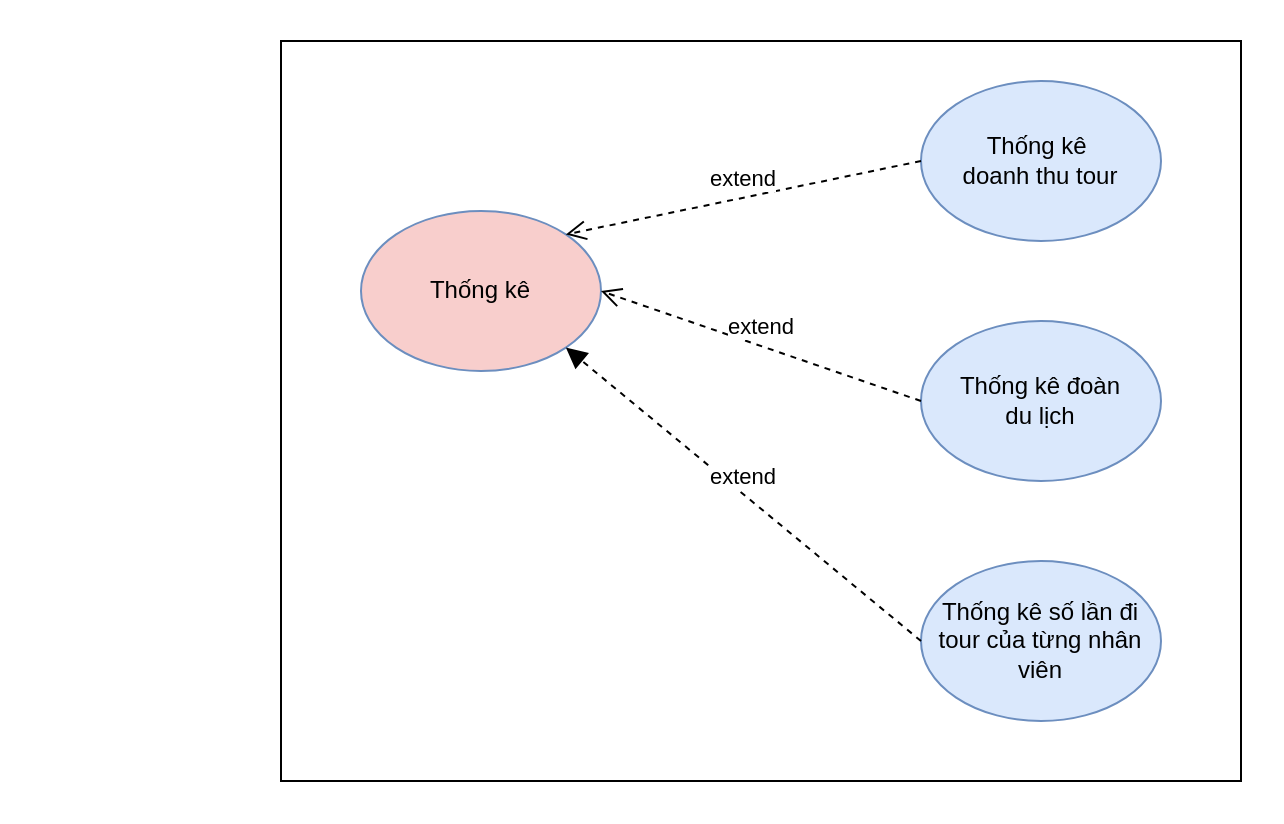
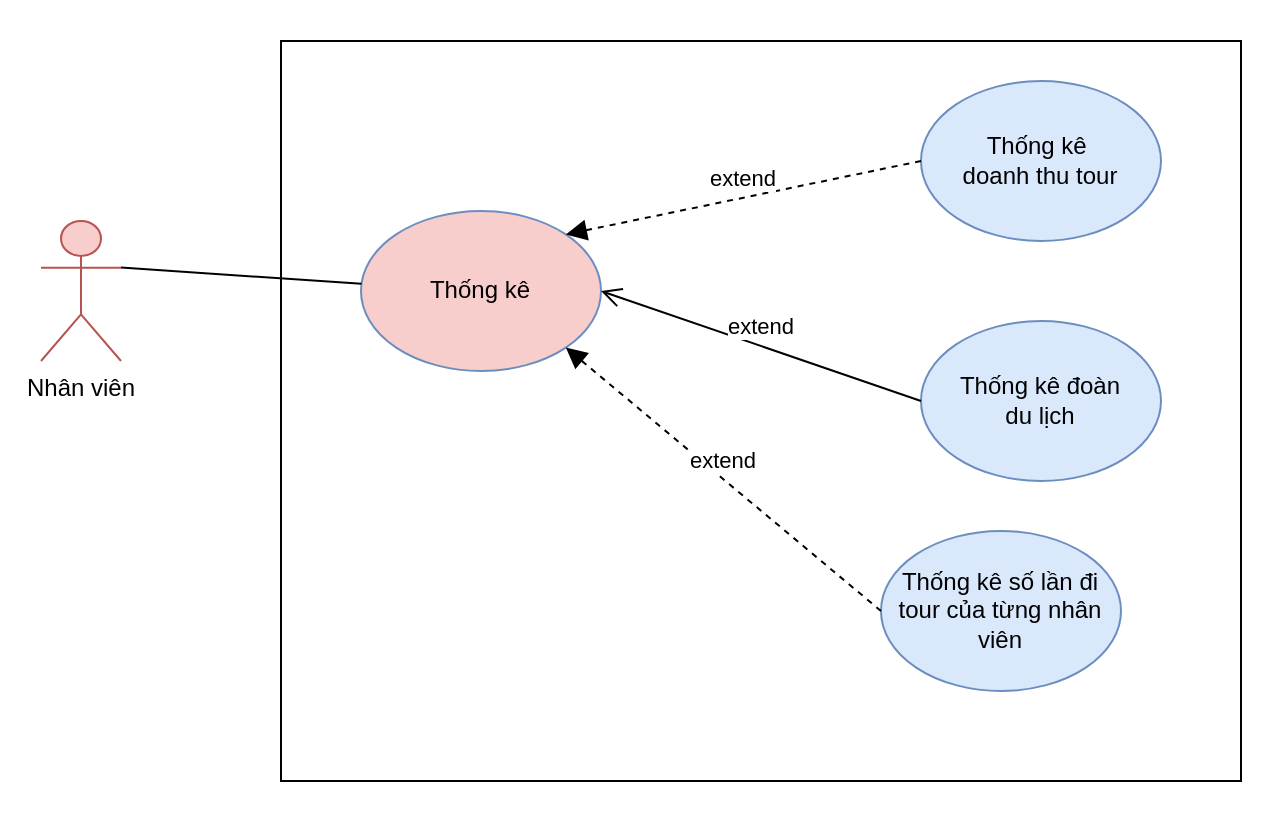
edge "Thống kê doanh thu tour" -> "Thống kê": arrowhead open -> block
edge "Nhân viên" -- "Thống kê": added
node "Nhân viên": added
edge "Thống kê đoàn du lịch" -> "Thống kê": style dashed -> solid
node "Thống kê số lần đi tour của từng nhân viên": moved (1041, 641) -> (1001, 611)
